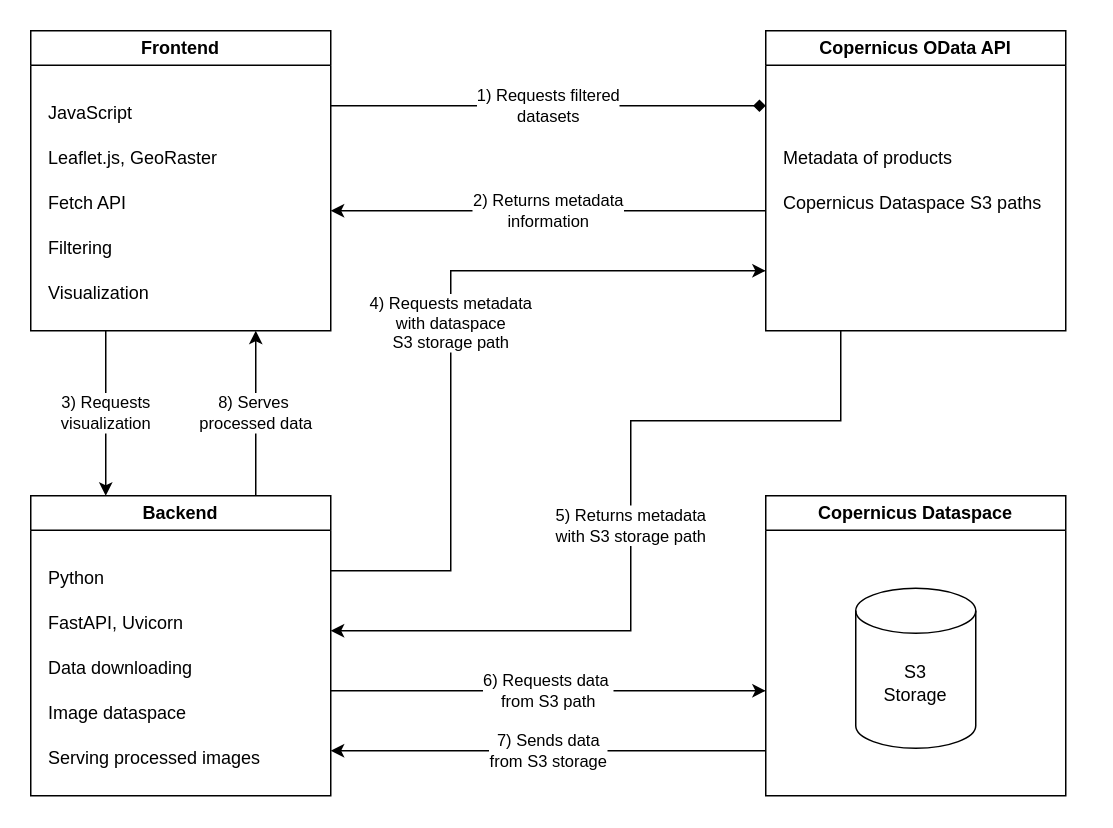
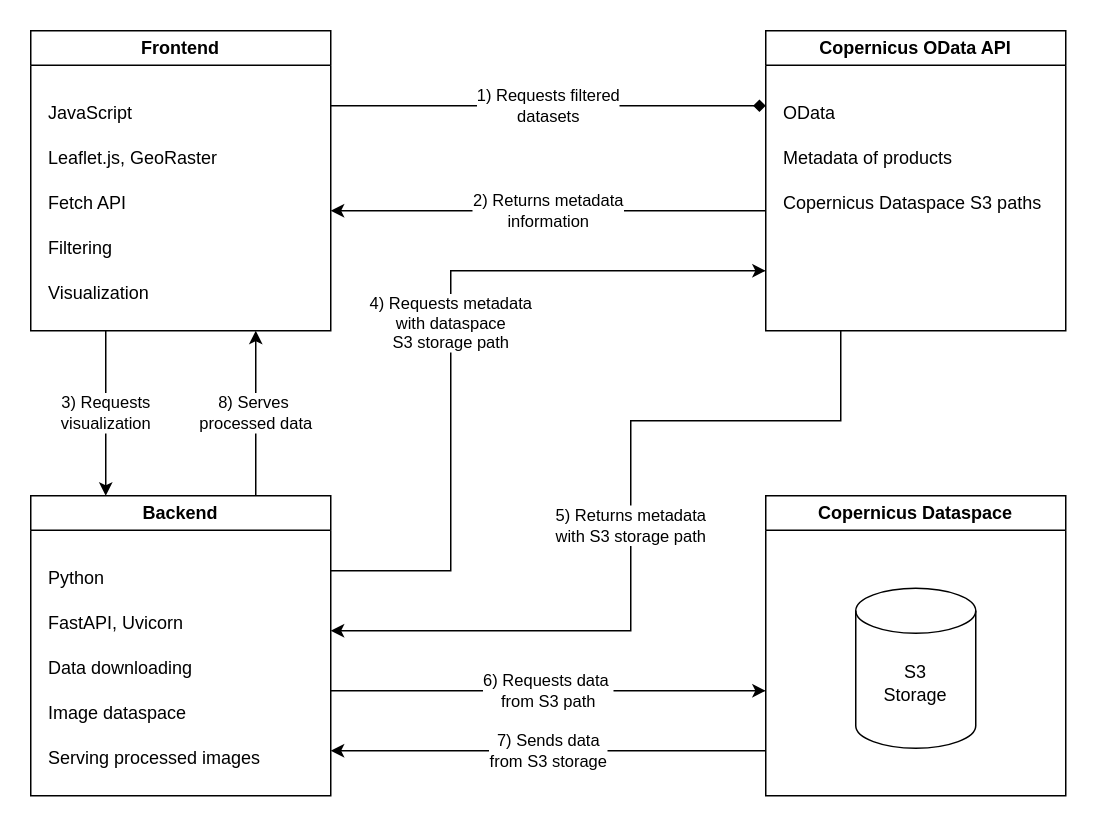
node "OData": added
